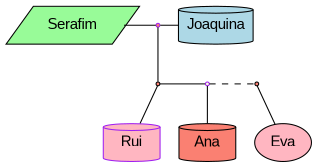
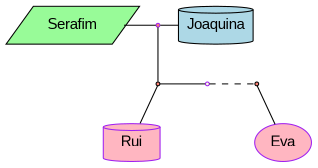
node "Ana": removed
node "Eva": color black -> purple
